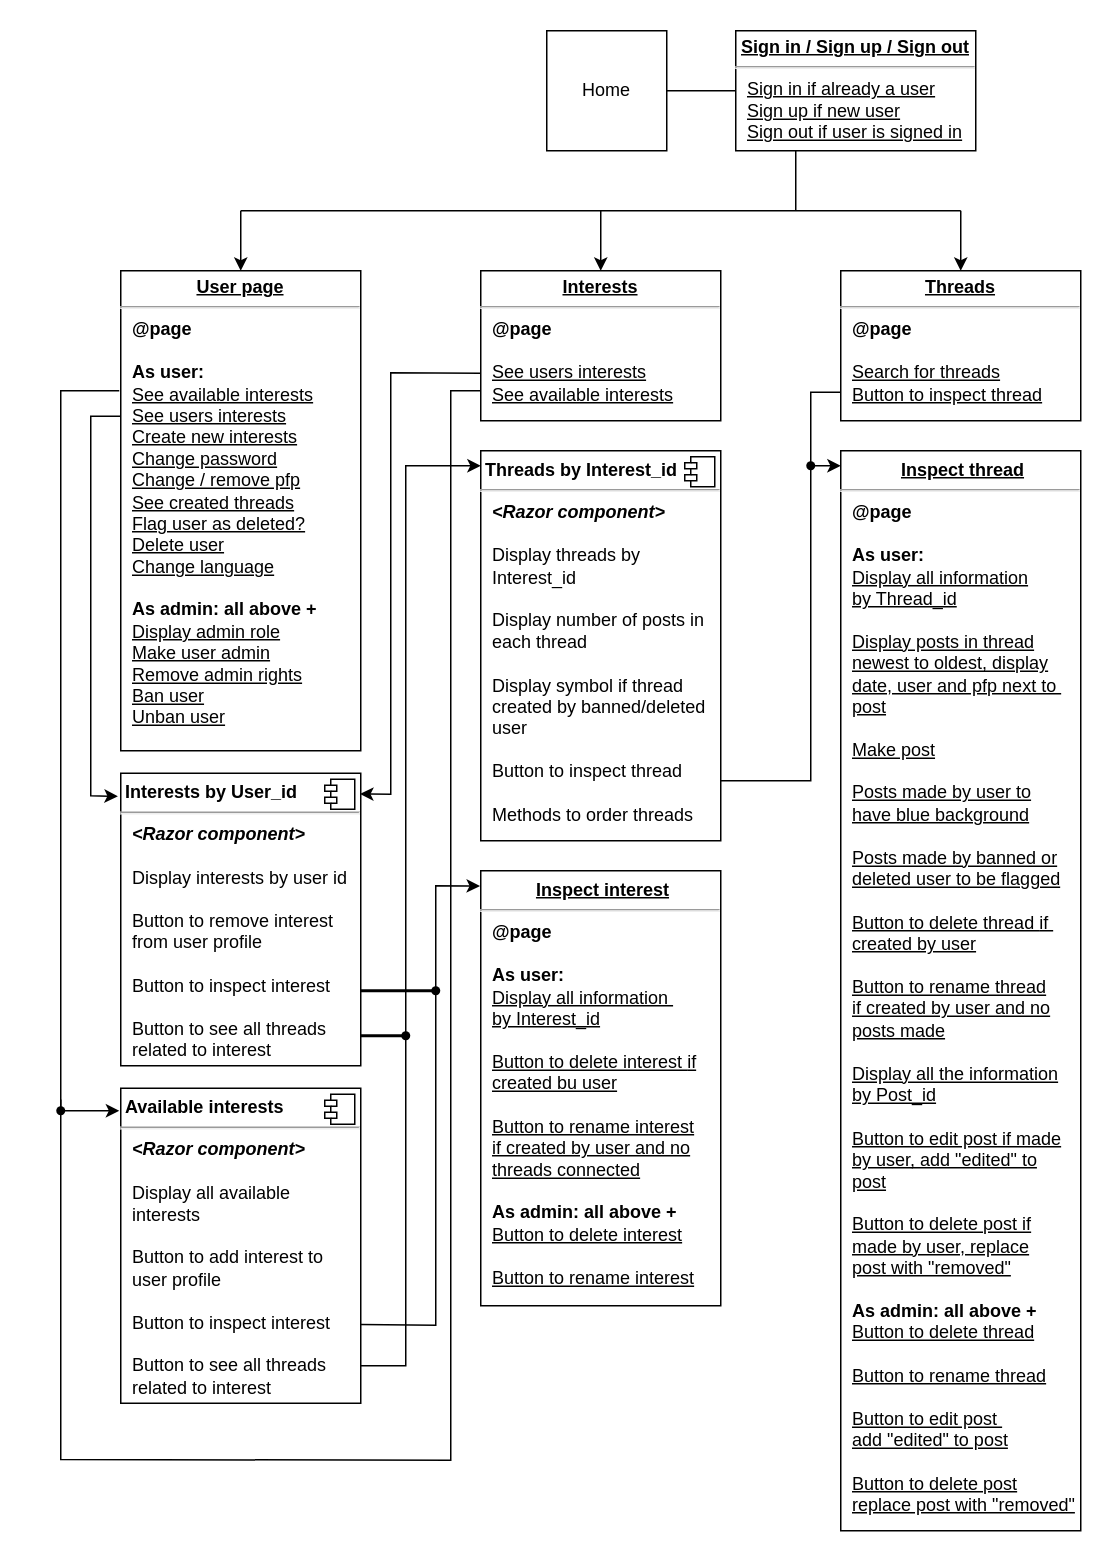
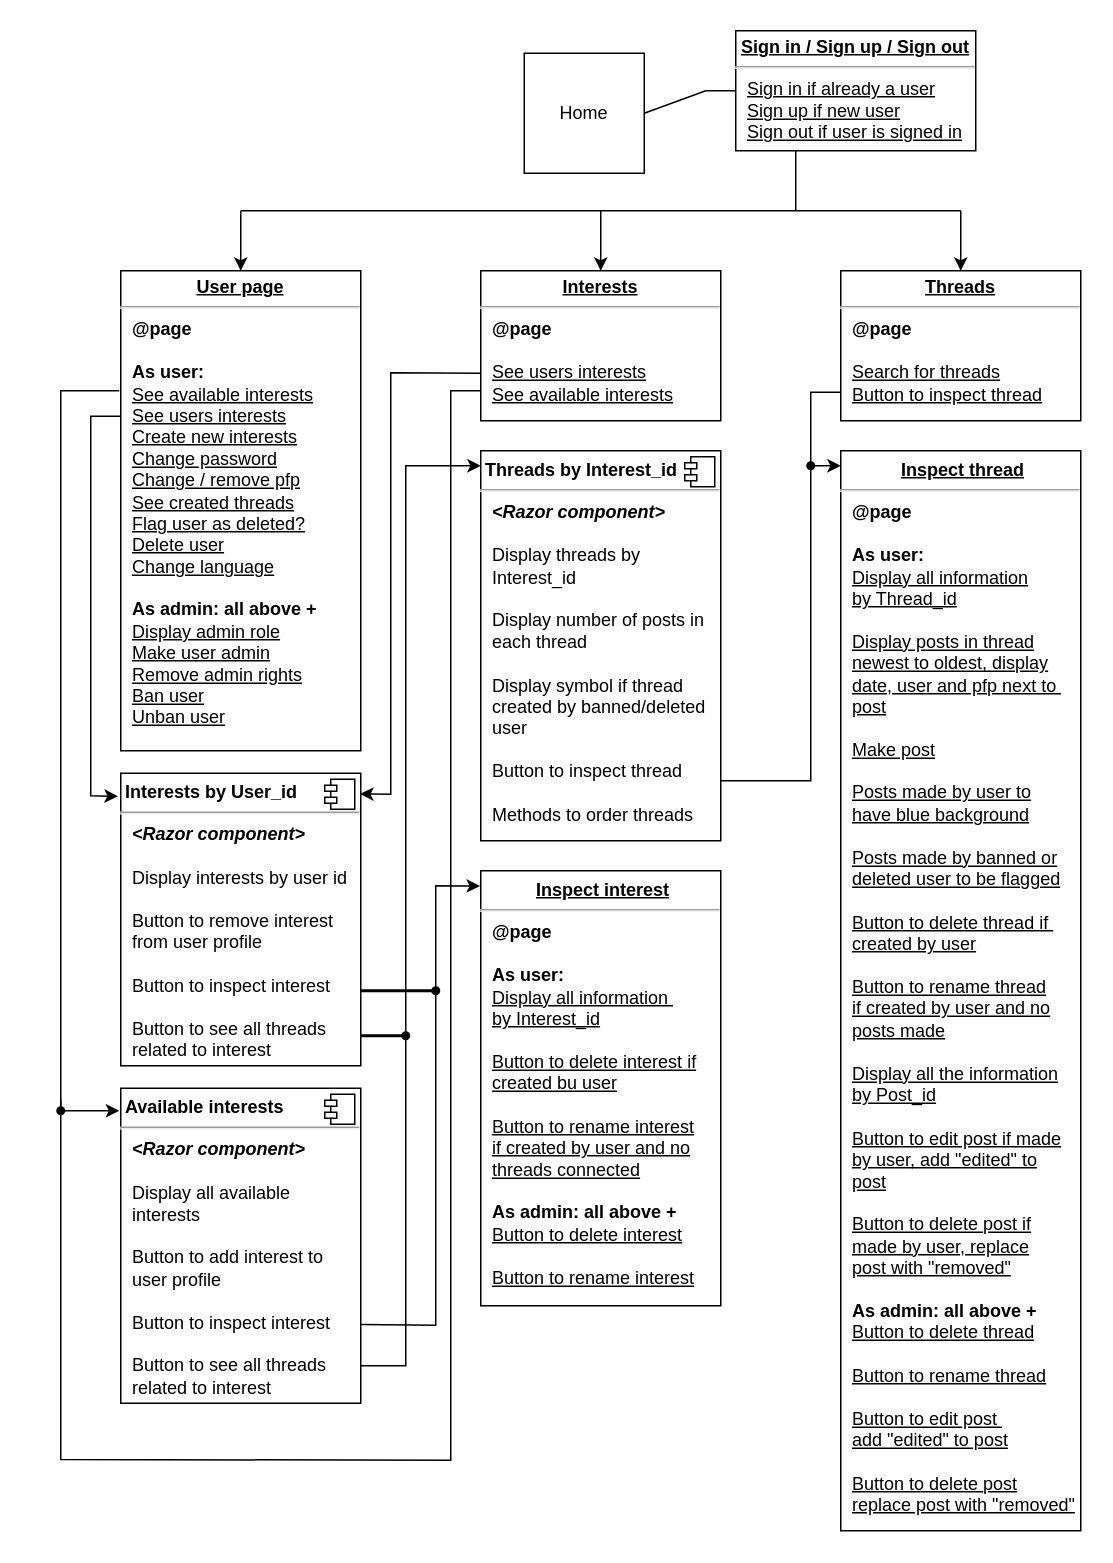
node "Home": moved (607, 91) -> (584, 113)
